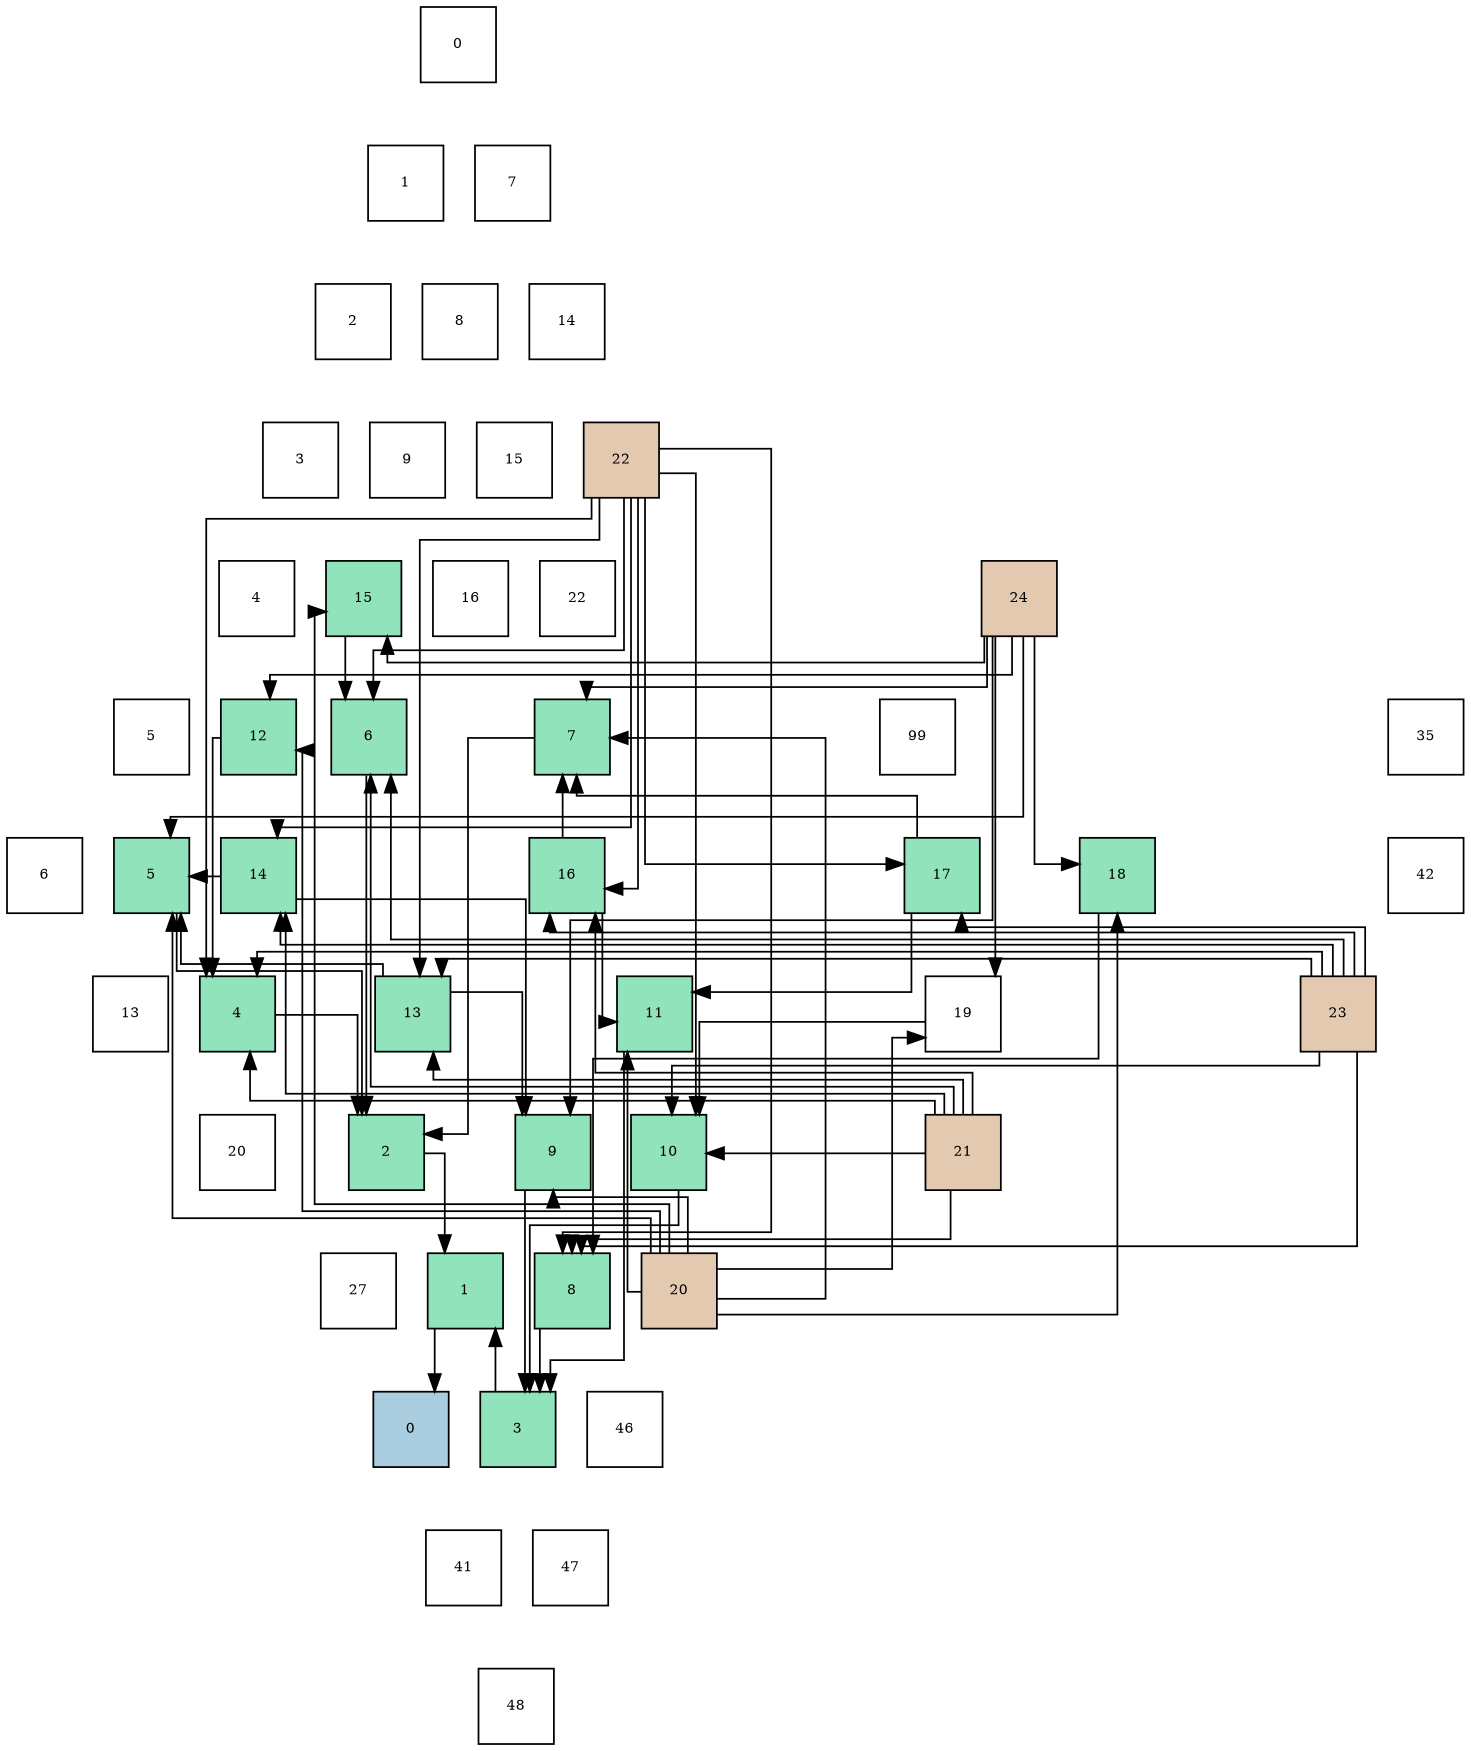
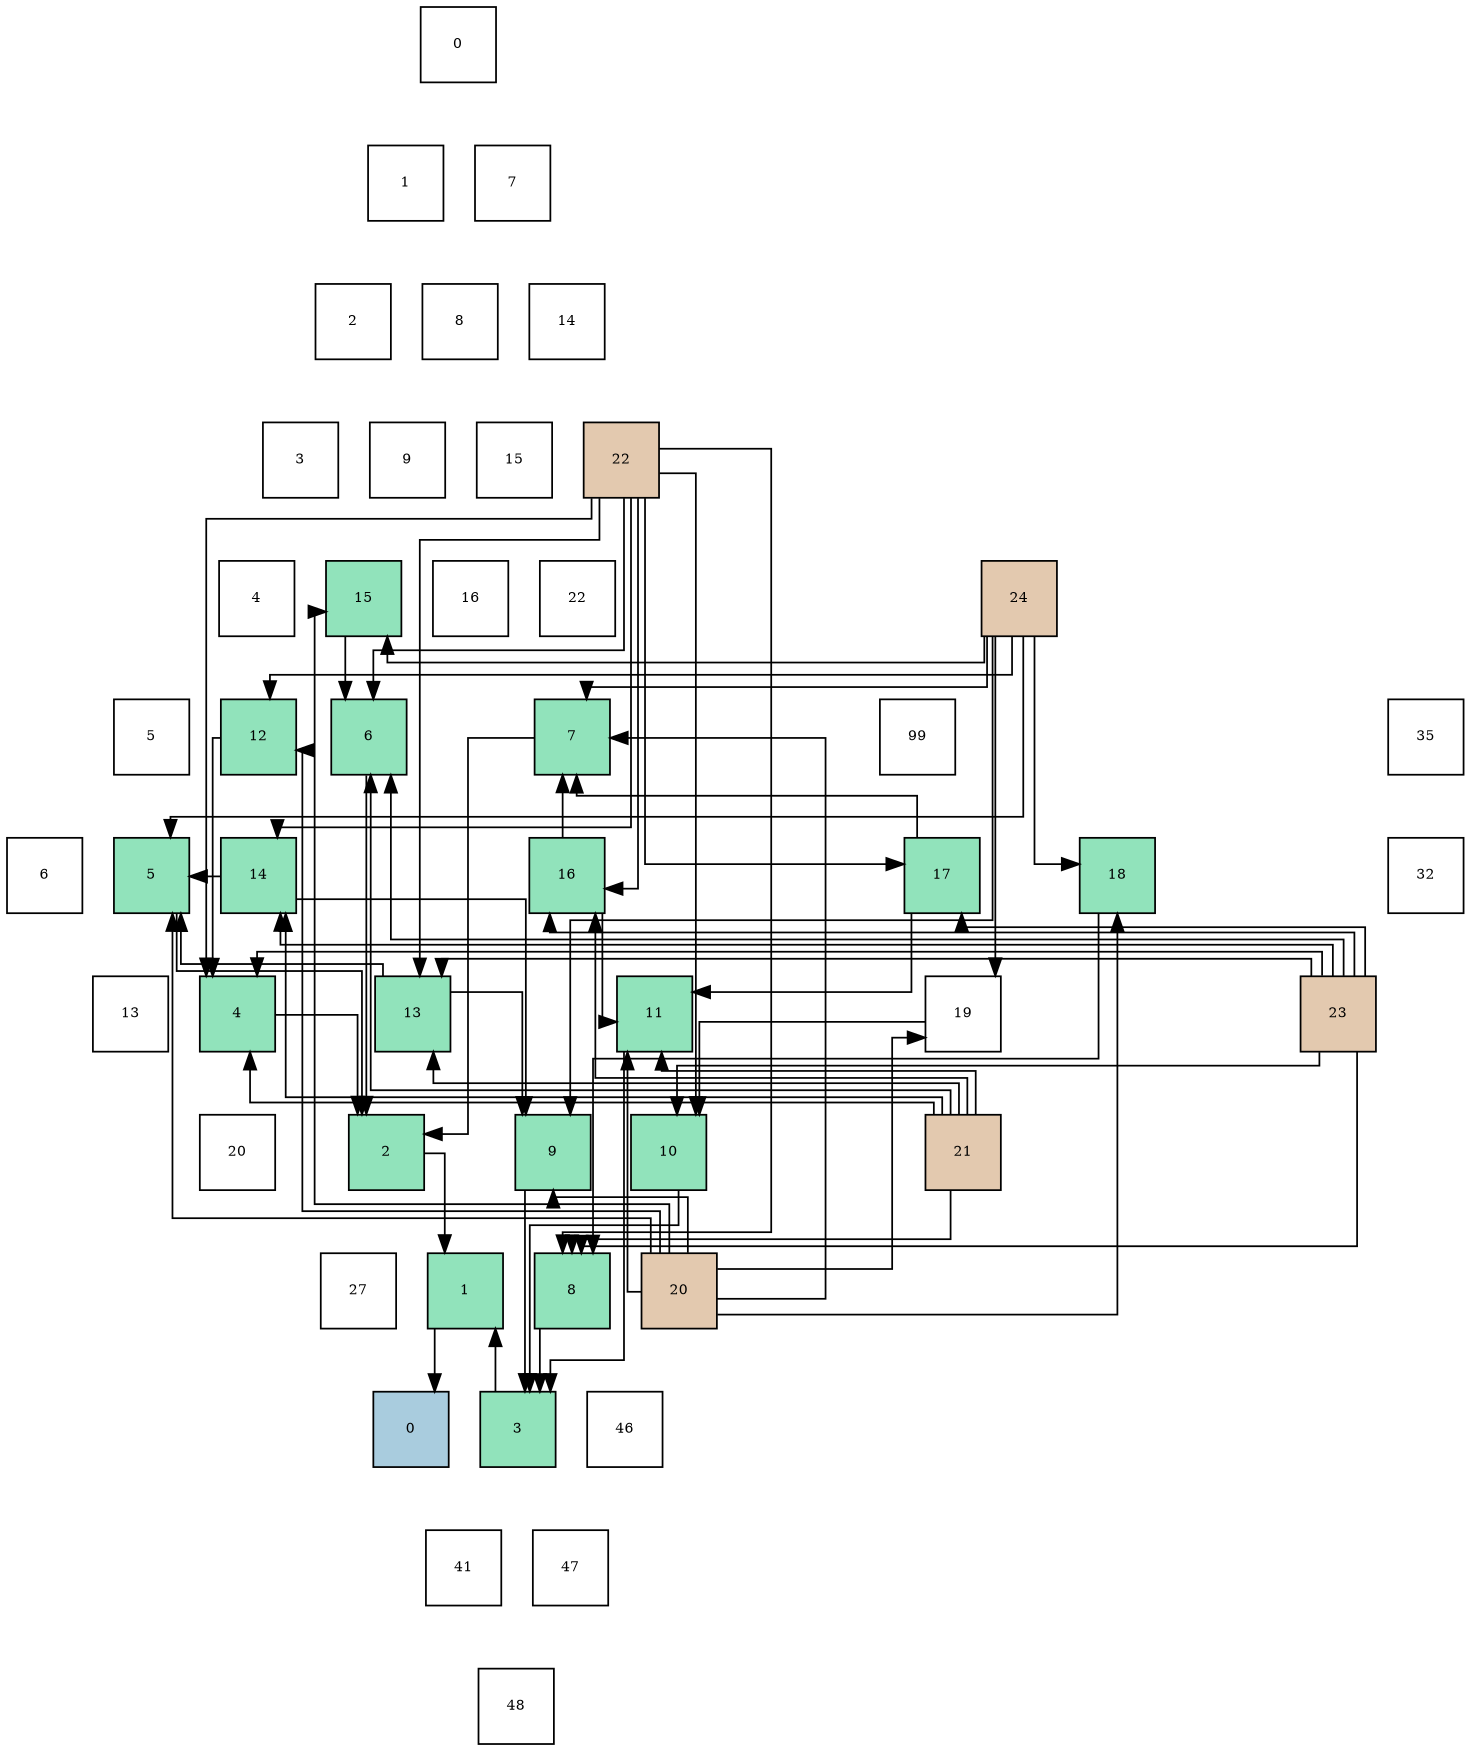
node "42": label "42" -> "32"
edge "21" -> "10": now "21" -> "11"
